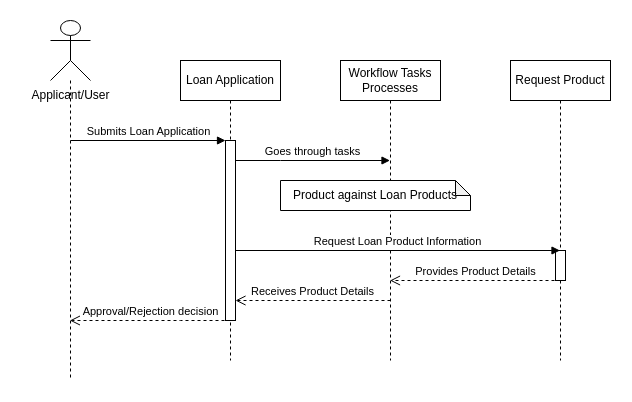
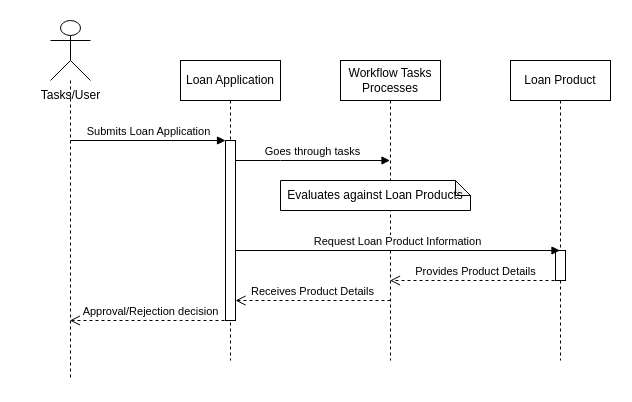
node "Request Product": label "Request Product" -> "Loan Product"
node "Applicant/User": label "Applicant/User" -> "Tasks/User"
node "Product against Loan Products": label "Product against Loan Products" -> "Evaluates against Loan Products"
